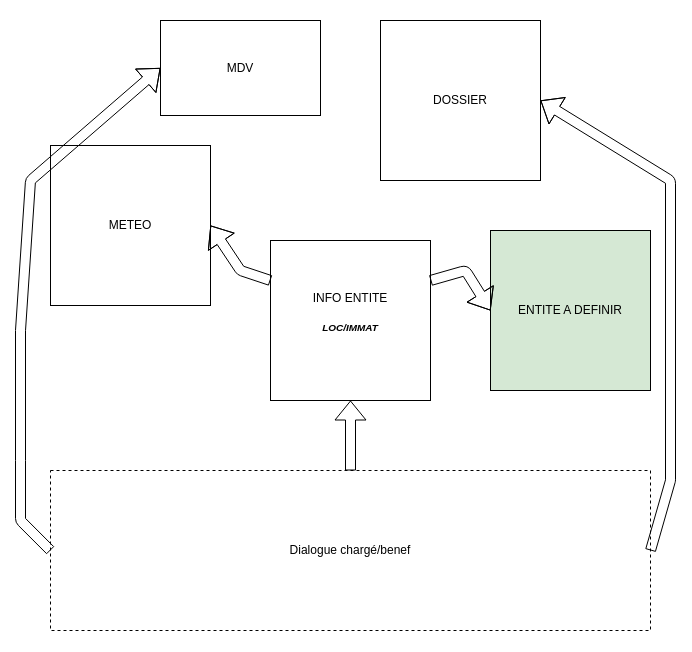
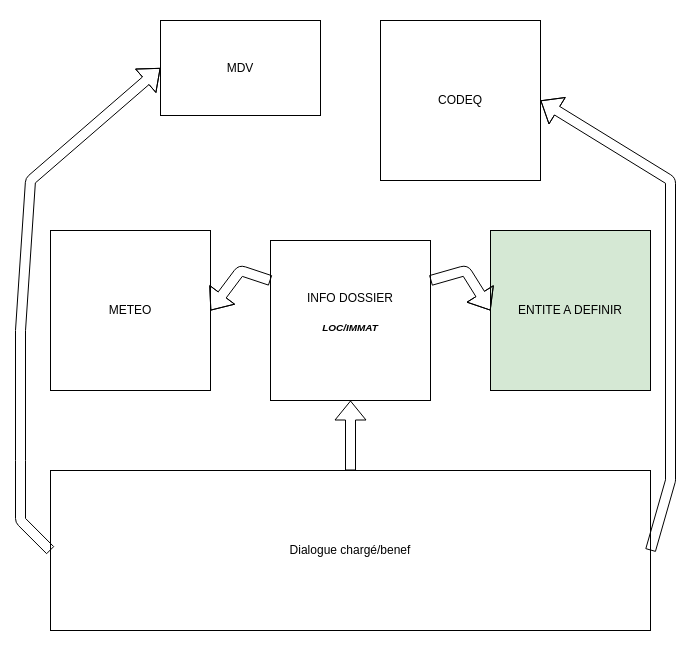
node "DOSSIER": label "DOSSIER" -> "CODEQ"
node "METEO": moved (131, 226) -> (131, 311)
node "INFO ENTITE LOC/IMMAT": label "INFO ENTITE LOC/IMMAT" -> "INFO DOSSIER LOC/IMMAT"
node "Dialogue chargé/benef": style dashed -> solid
